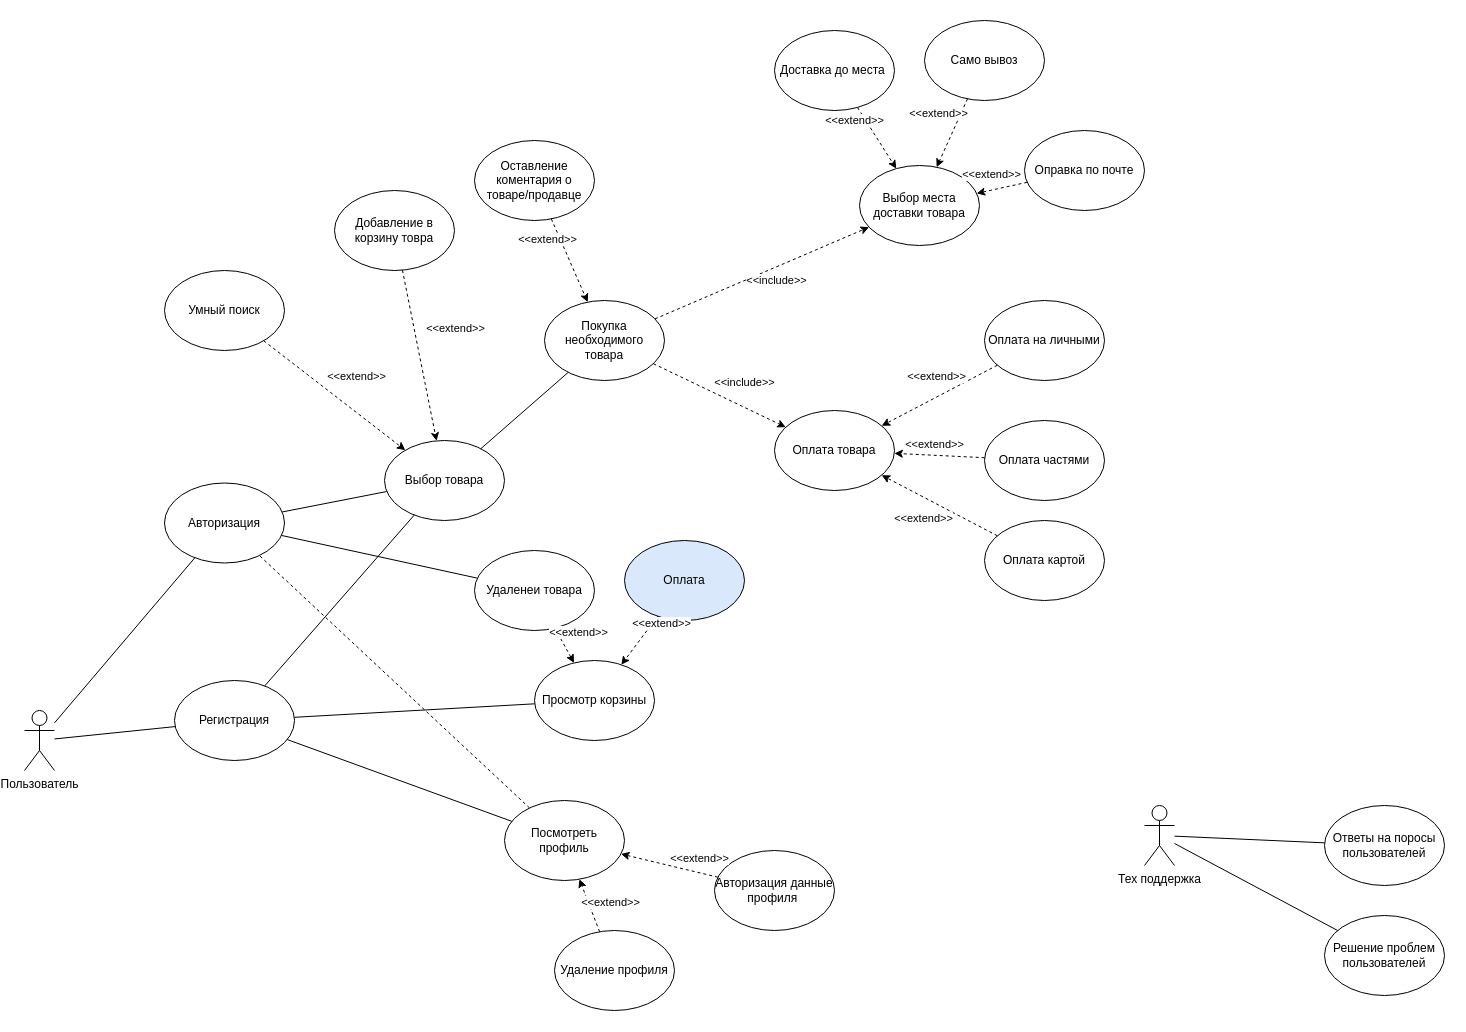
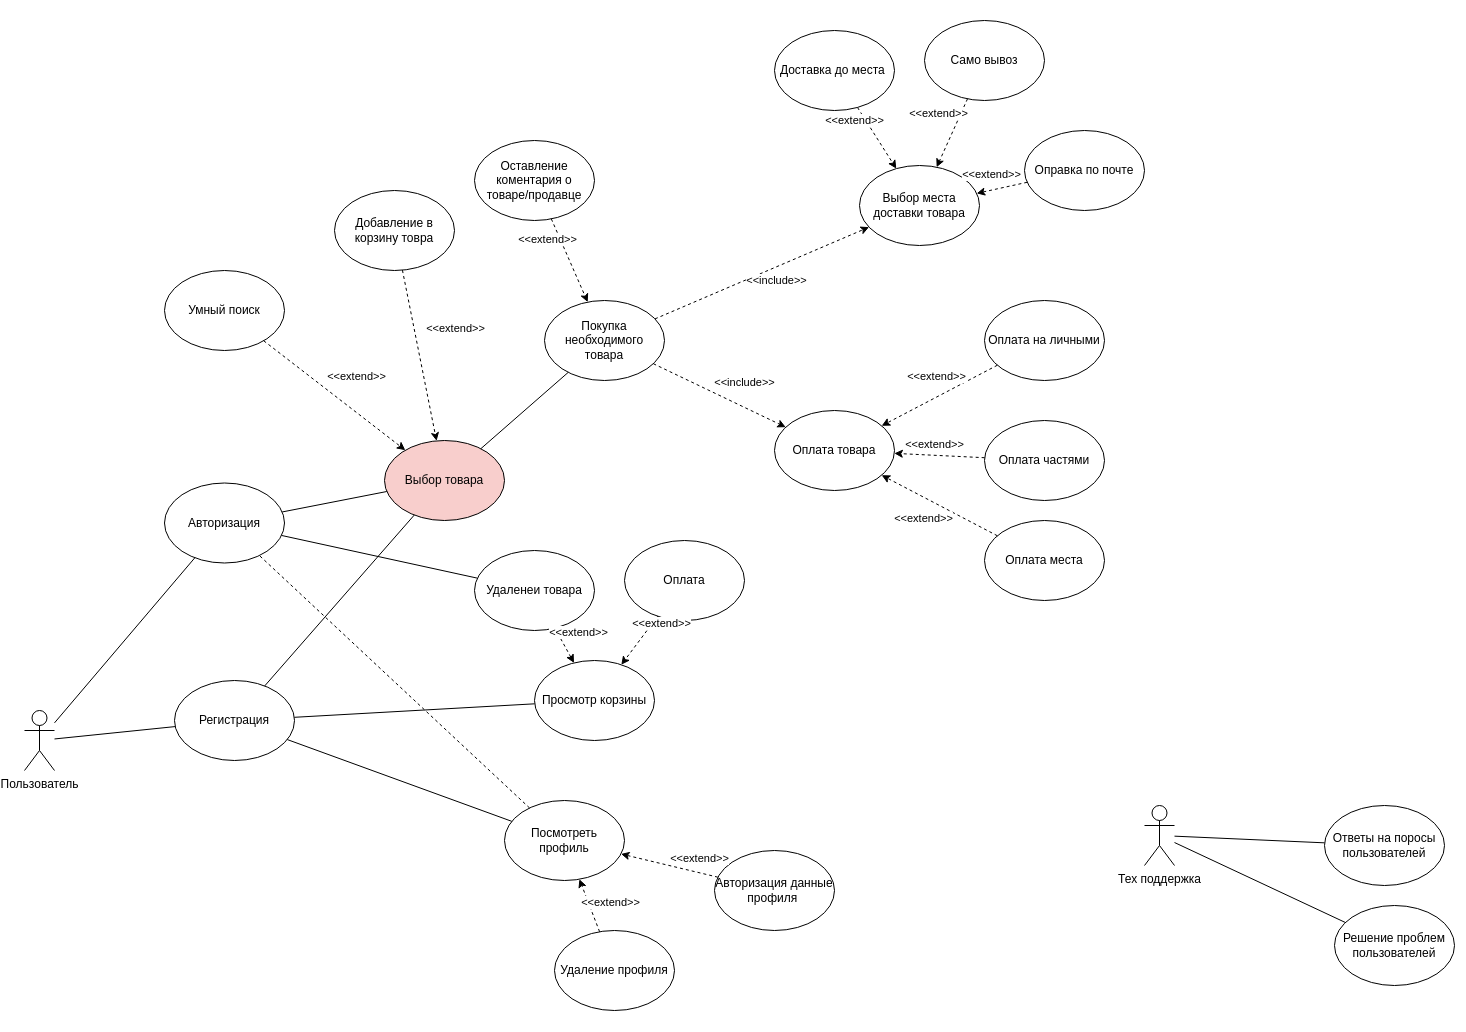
node "Выбор товара": fillcolor #ffffff -> #f8cecc
node "Оплата картой": label "Оплата картой" -> "Оплата места"
node "Оплата": fillcolor #dae8fc -> #ffffff
node "Решение проблем пользователей": moved (1385, 956) -> (1395, 946)
